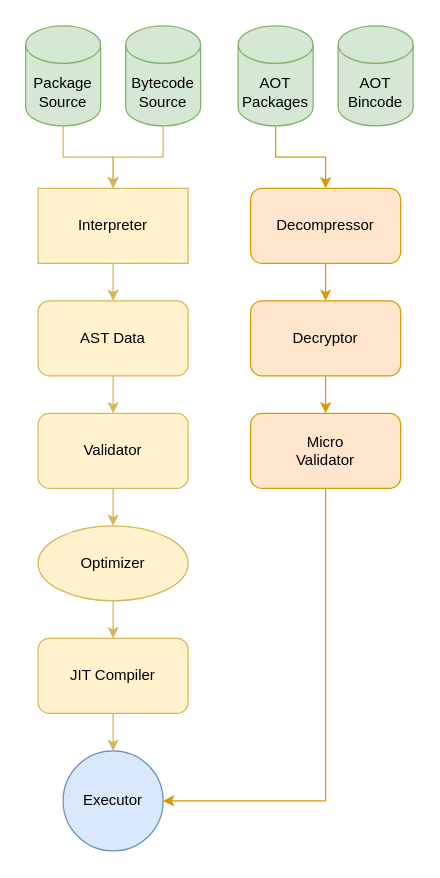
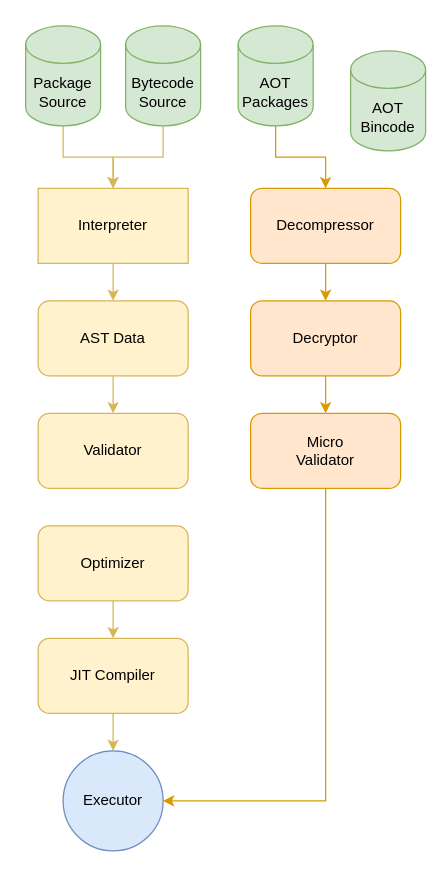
node "AOT Bincode": moved (376, 76) -> (388, 101)
edge "Validator" -> "Optimizer": removed
node "Optimizer": shape ellipse -> rounded rectangle
